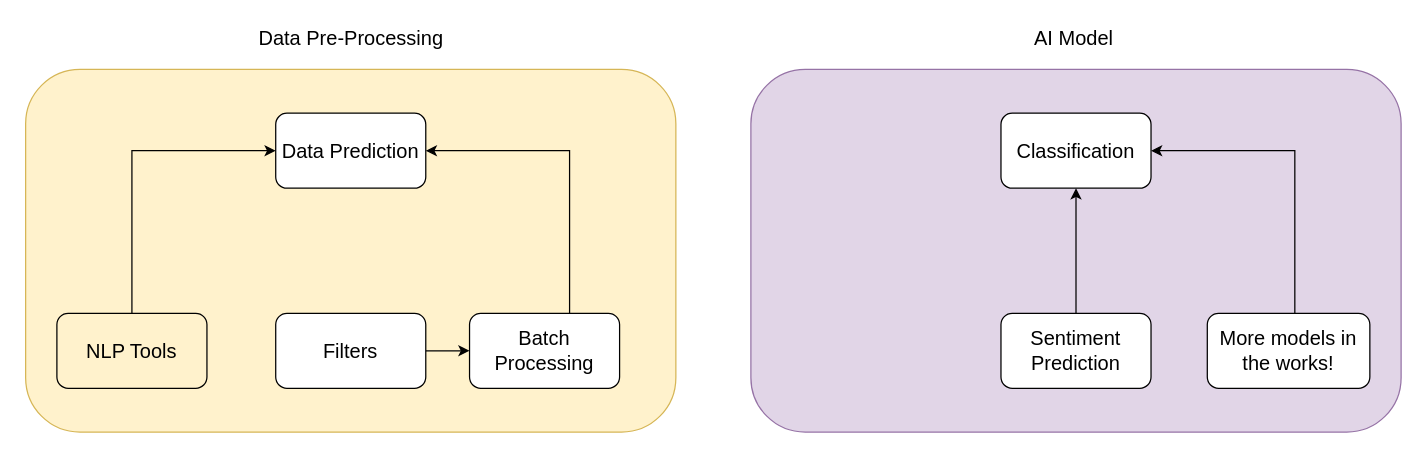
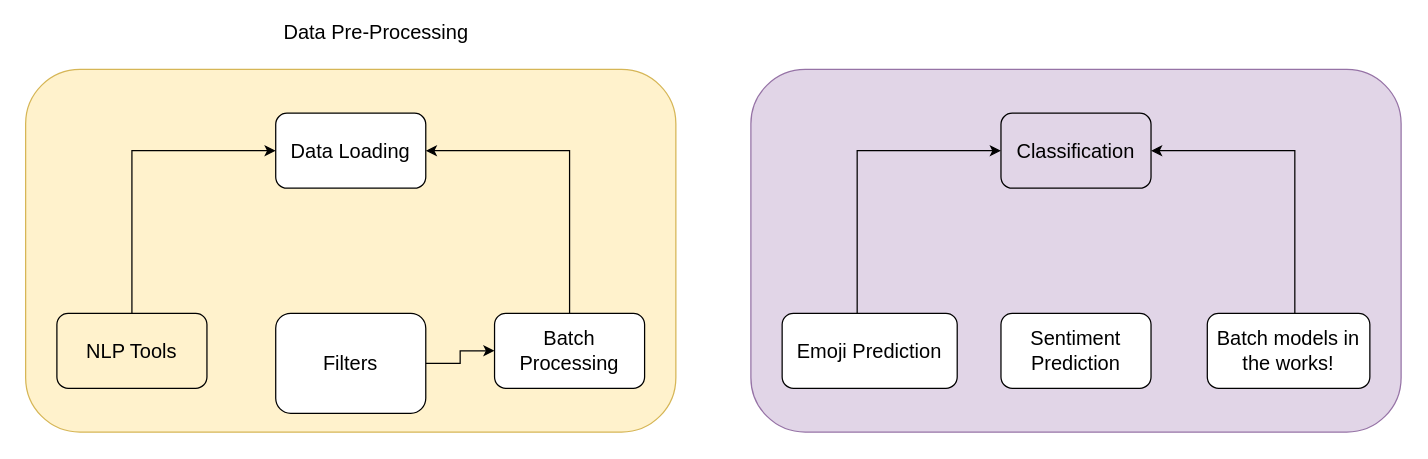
node "Data Pre-Processing": moved (351, 38) -> (376, 32)
node "AI Model": removed
node "Data Prediction": label "Data Prediction" -> "Data Loading"
node "Classification": fillcolor #ffffff -> #e1d5e7
edge "Emoji Prediction" -> "Classification": added
edge "Sentiment Prediction" -> "Classification": removed
node "Filters": size 150x75 -> 150x100
node "Batch Processing": moved (544, 351) -> (569, 351)
node "Emoji Prediction": added
node "More models in the works!": label "More models in the works!" -> "Batch models in the works!"
